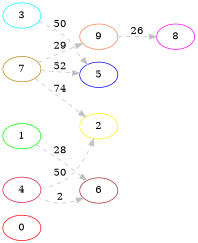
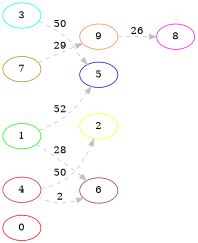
edge "7" -> "5": now "1" -> "5"
edge "7" -> "2": removed, label "74"
